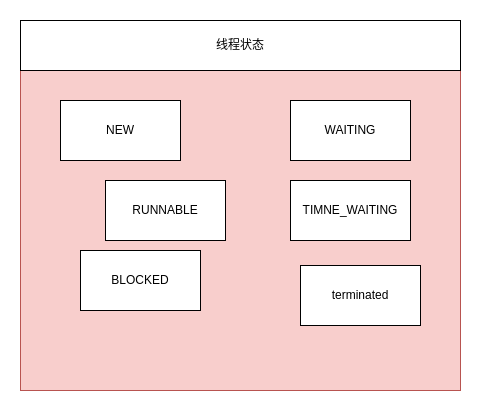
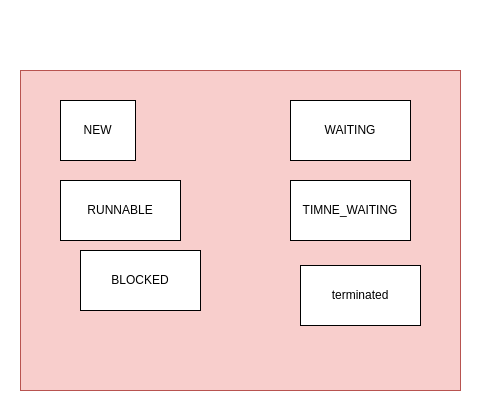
node "线程状态": removed
node "NEW": size 120x60 -> 75x60
node "RUNNABLE": moved (166, 211) -> (121, 211)
